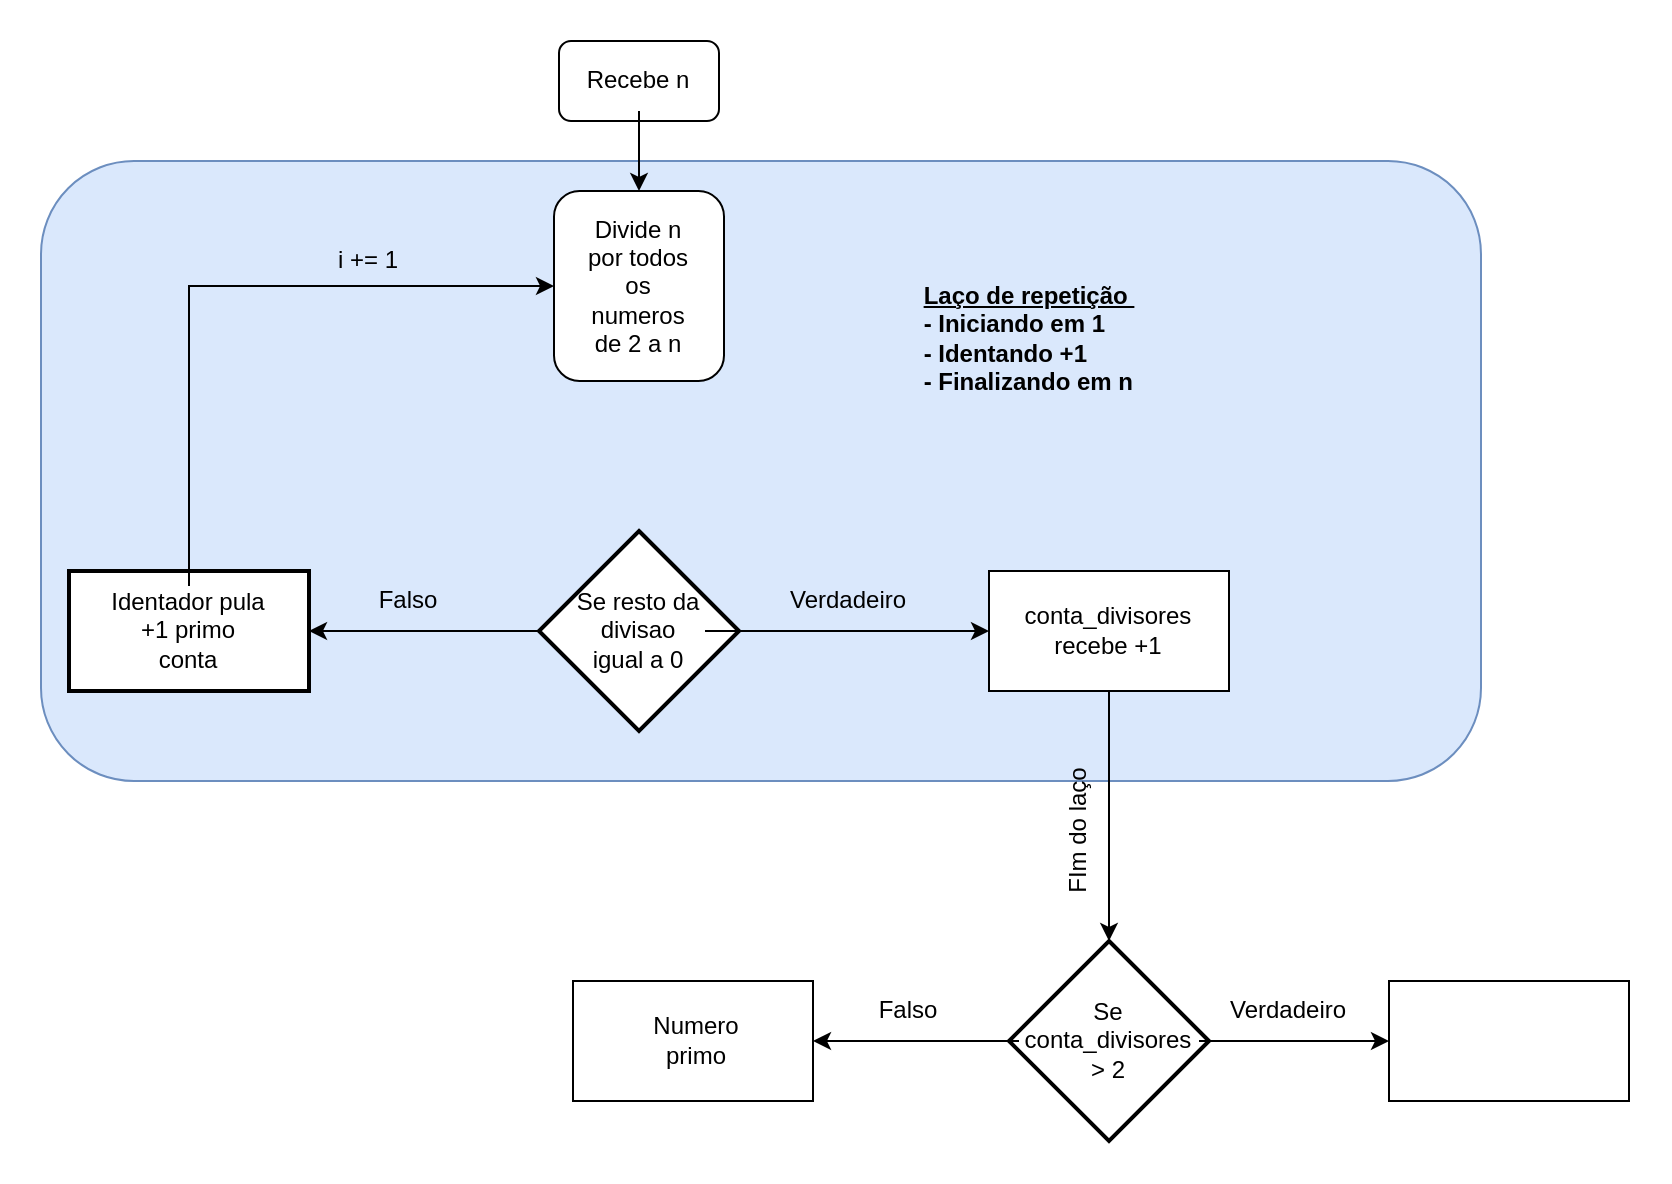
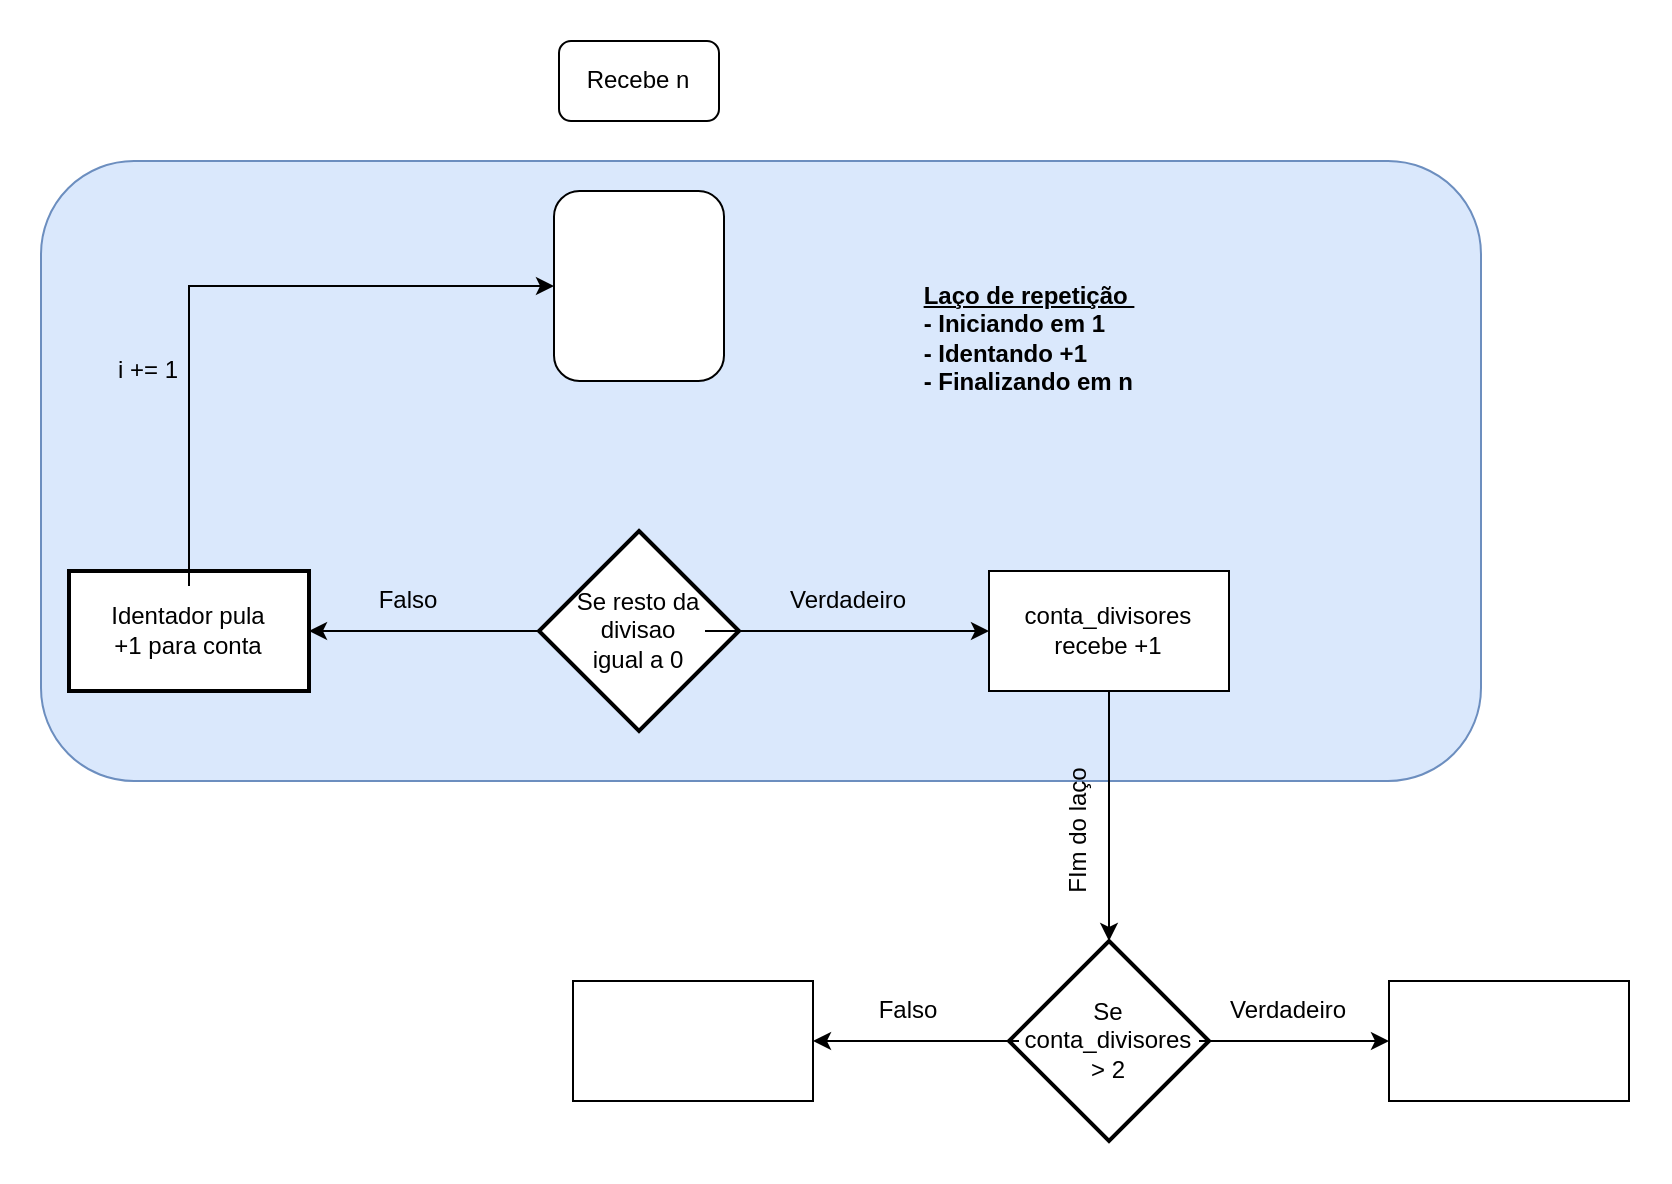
edge "Recebe n" -> "Divide n por todos os numeros de 2 a n": removed
node "i += 1": moved (369, 261) -> (149, 371)
node "Divide n por todos os numeros de 2 a n": removed
node "Identador pula +1 primo conta": label "Identador pula +1 primo conta" -> "Identador pula +1 para conta"
node "Numero primo": removed
